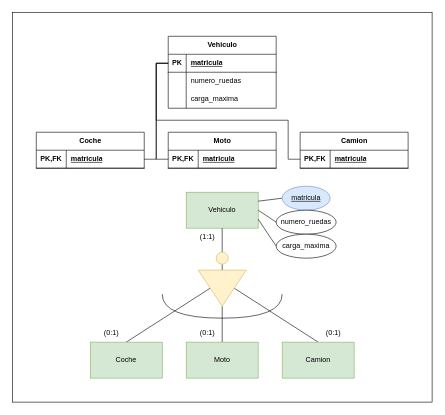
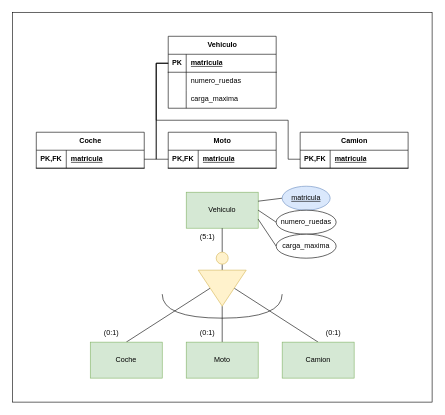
node "(1:1)": label "(1:1)" -> "(5:1)"
